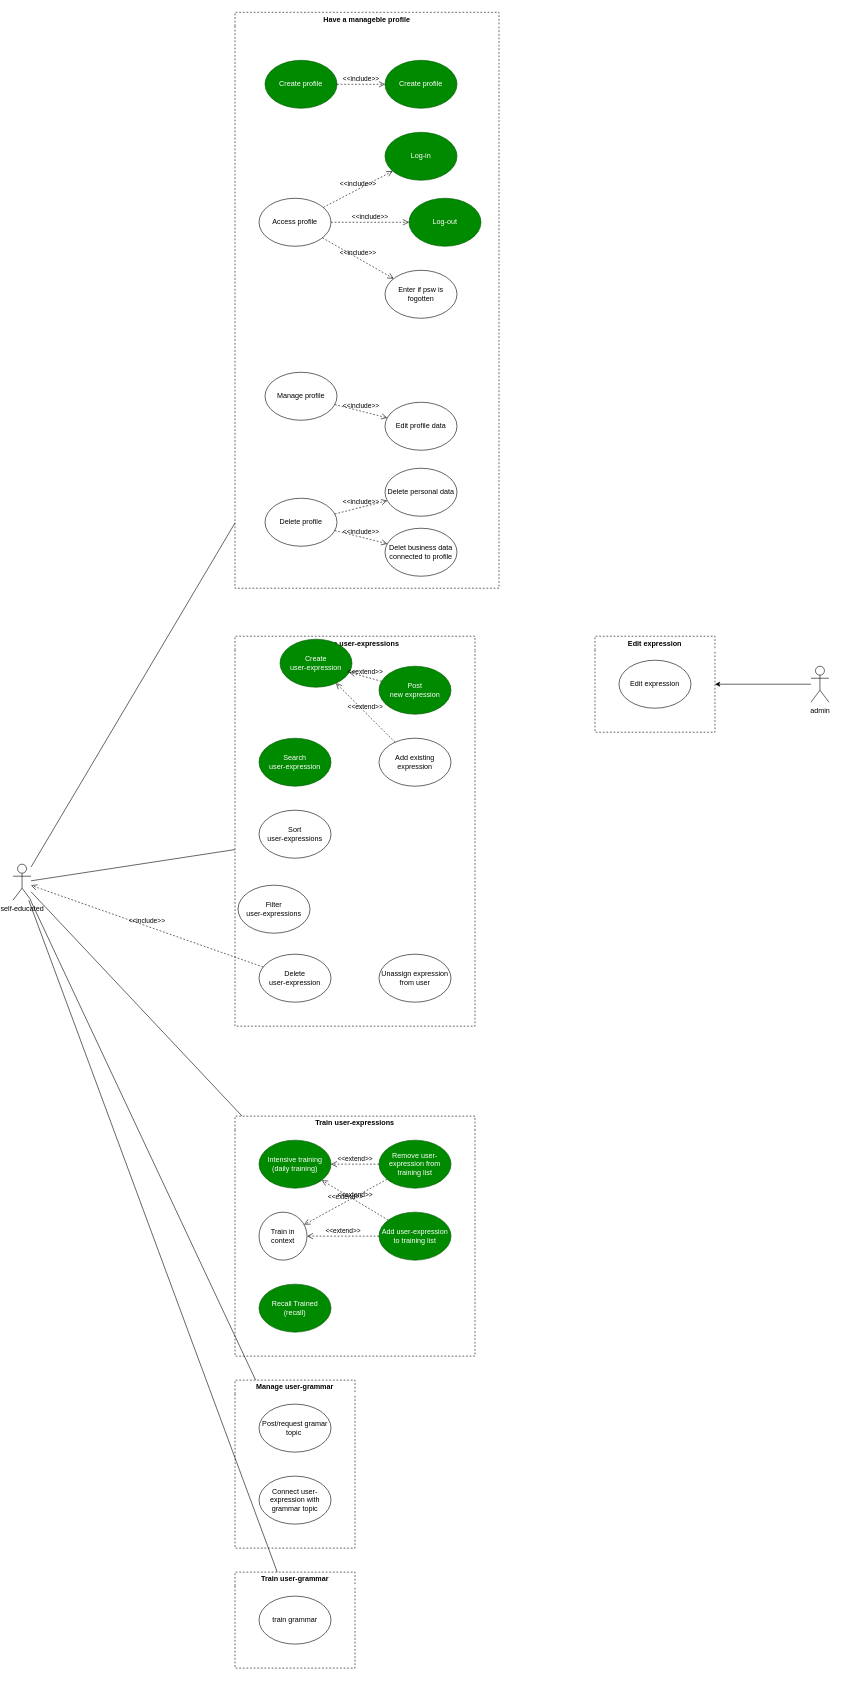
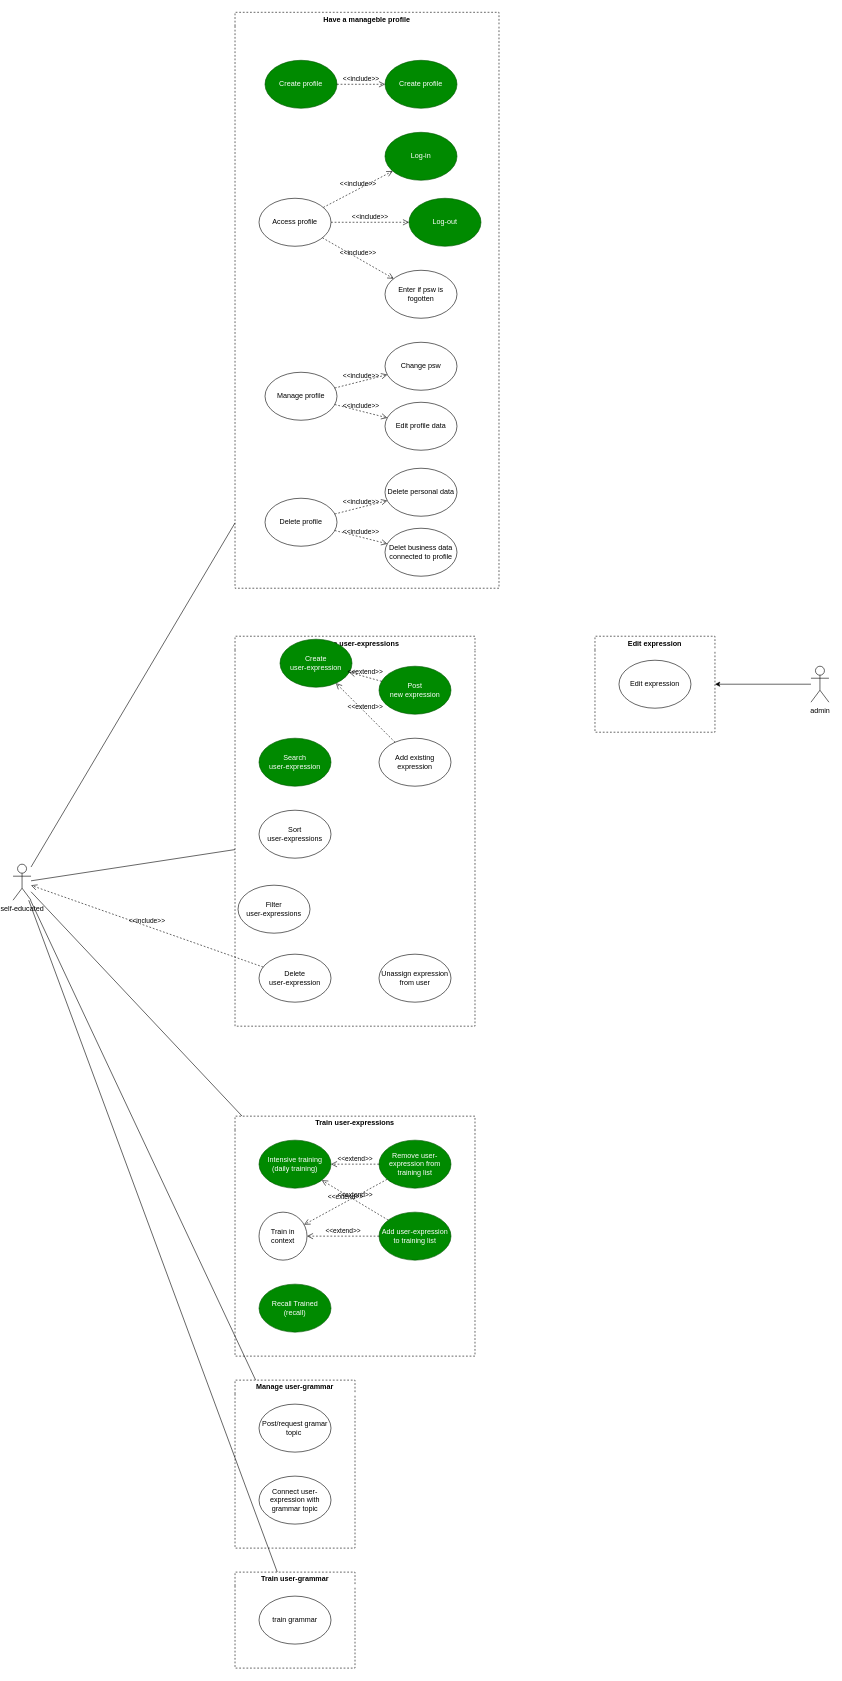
node "Change psw": added
edge "Manage profile" -> "Change psw": added, label "<<include>>"
